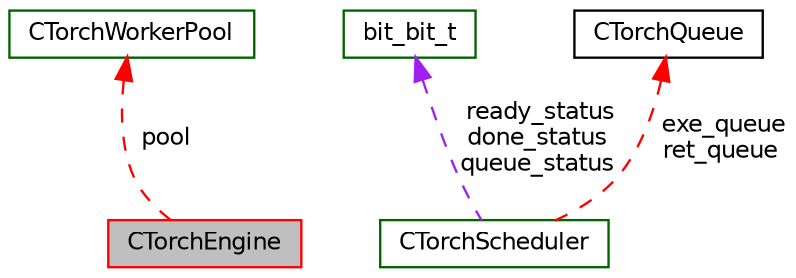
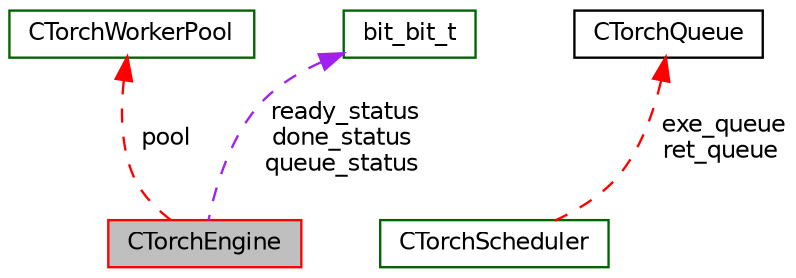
edge "CTorchScheduler" -> "bit_bit_t": now "CTorchEngine" -> "bit_bit_t"
